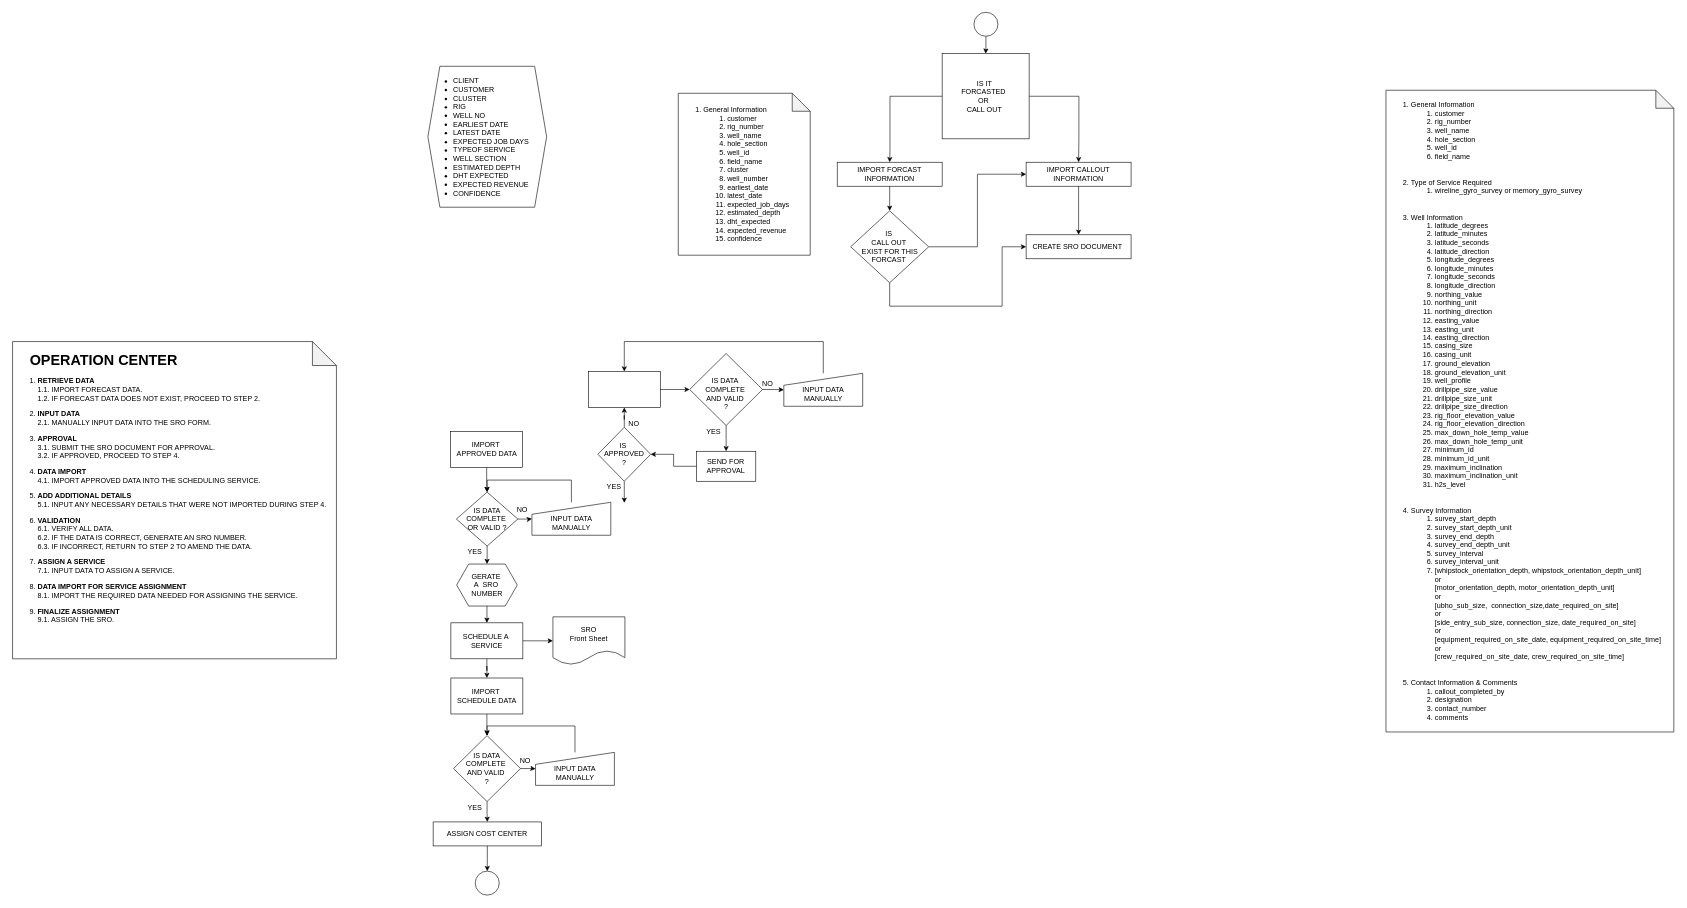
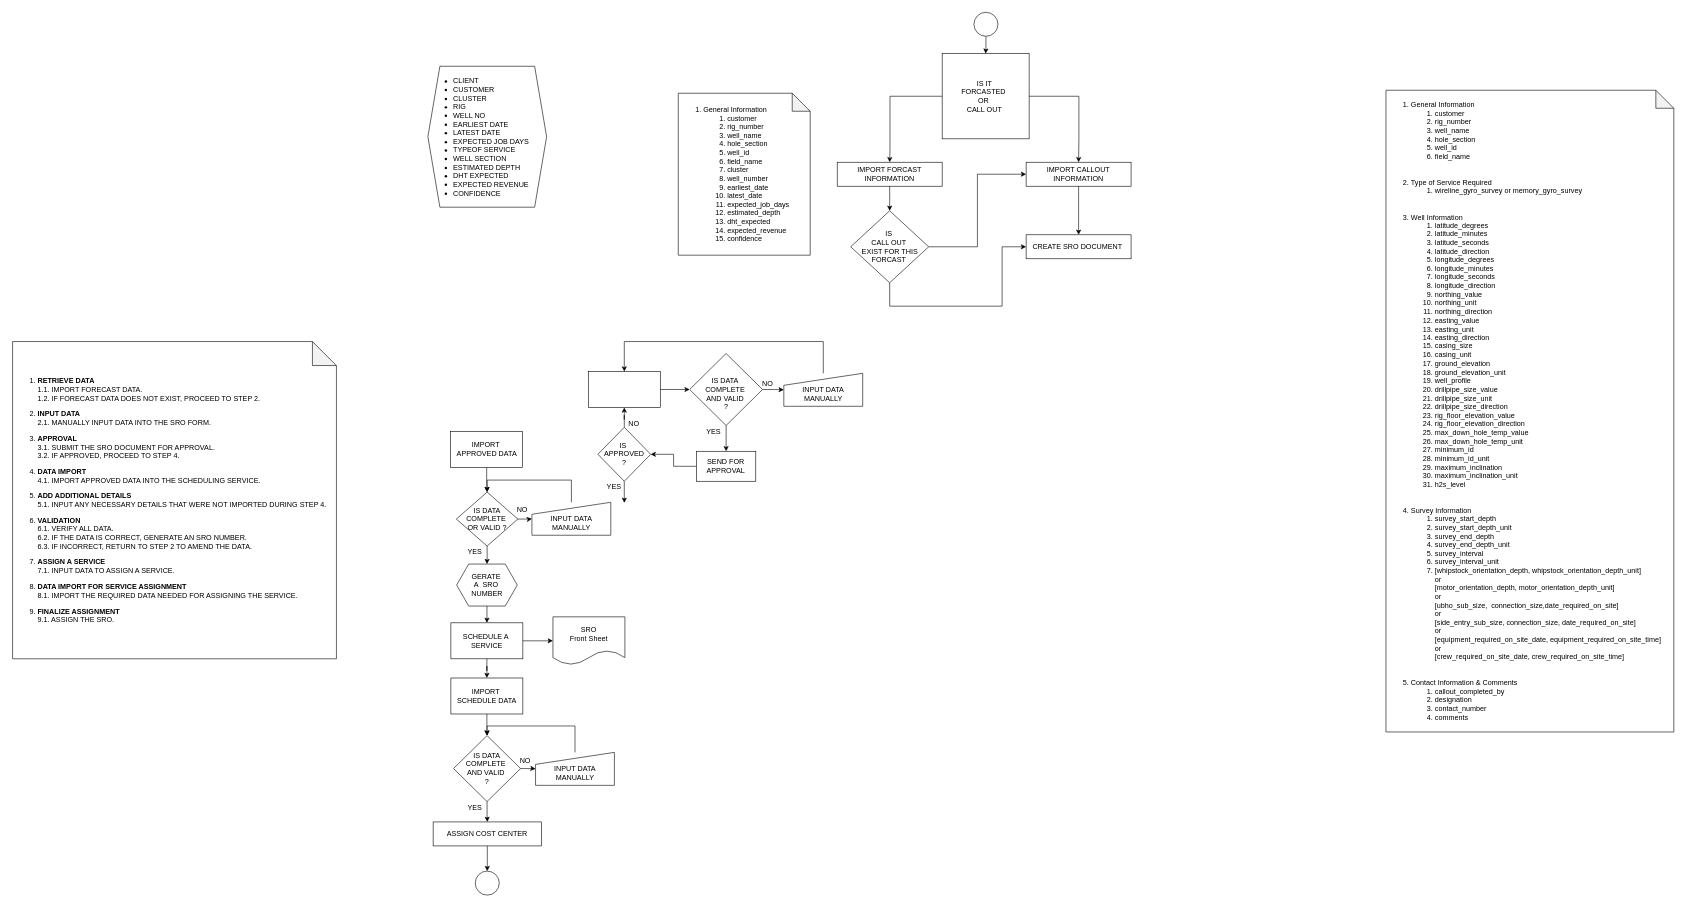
node "OPERATION CENTER": removed
